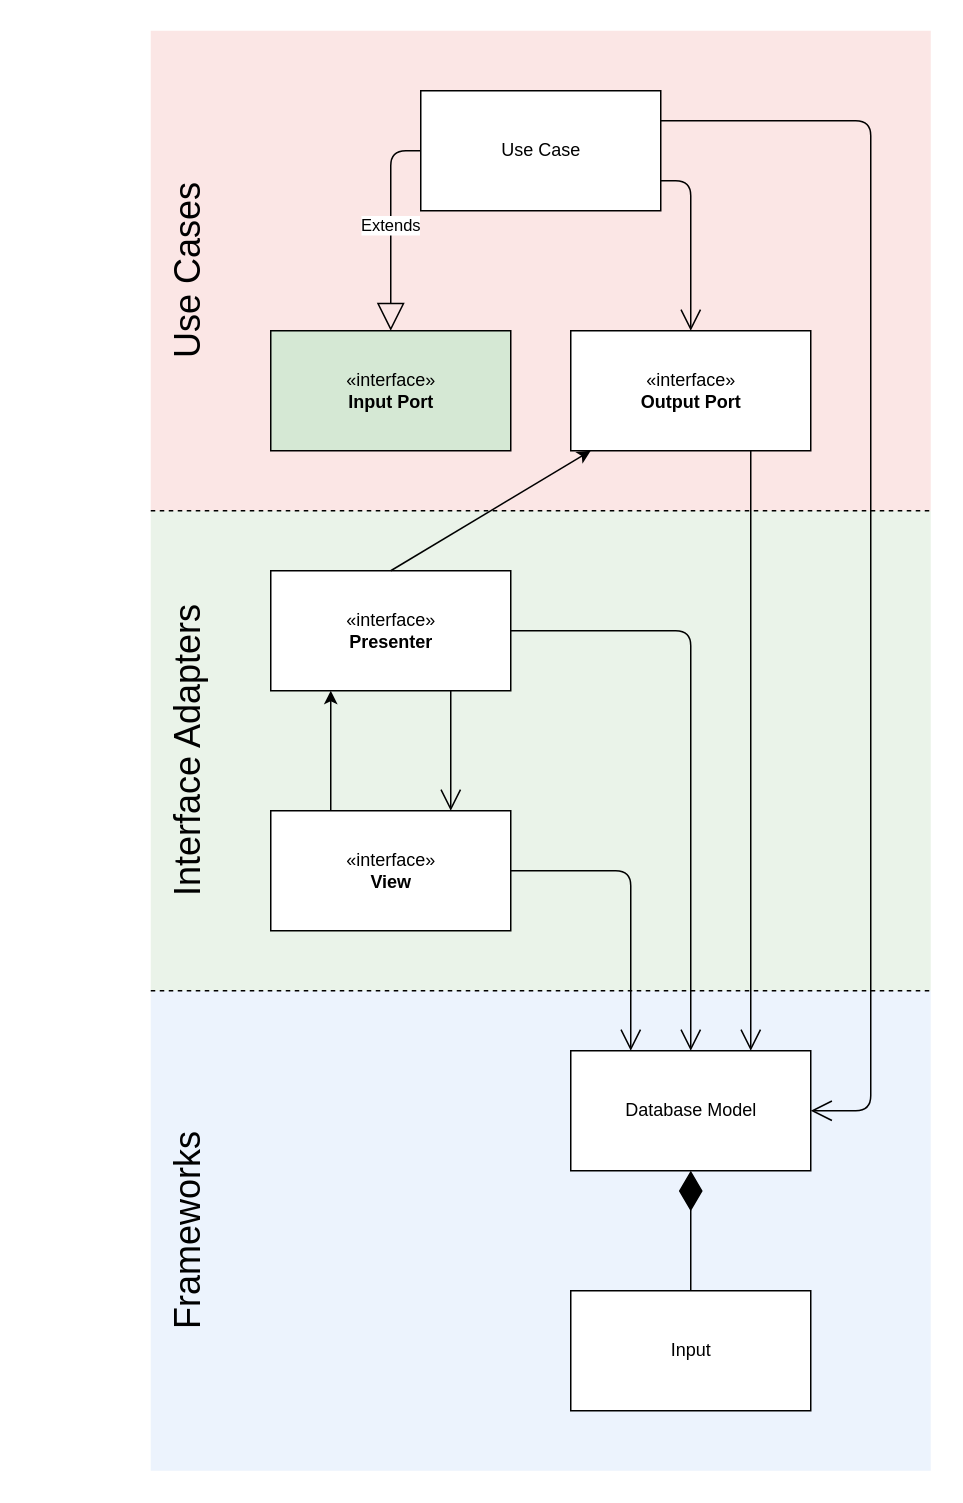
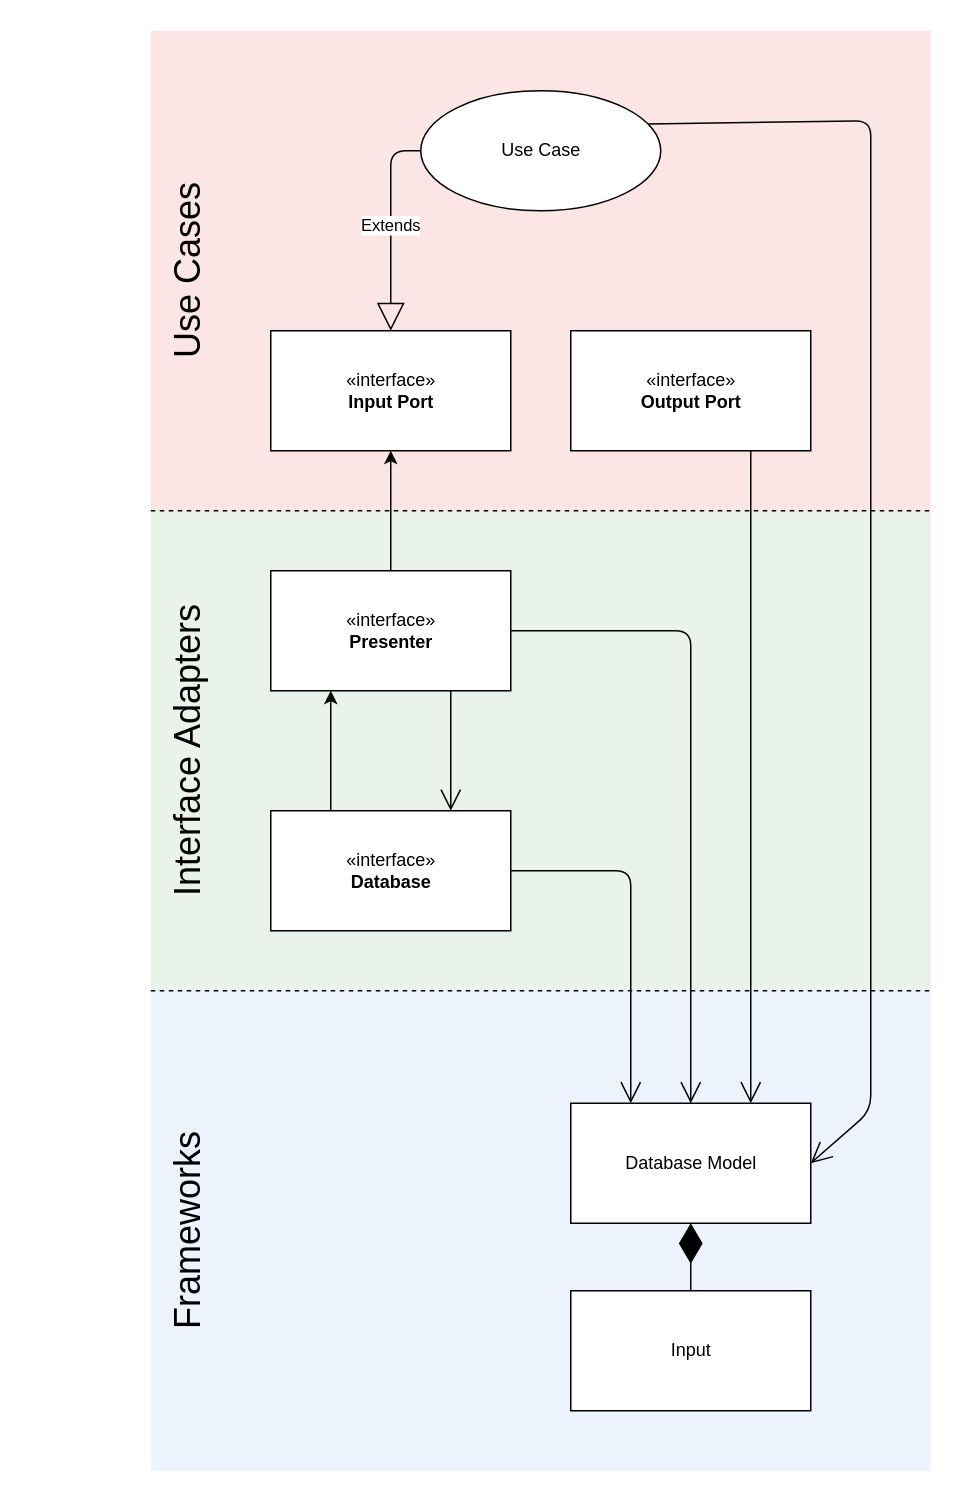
node "Use Case": shape rectangle -> ellipse
edge "Use Case" -> "«interface» Output Port": removed
node "«interface» Input Port": fillcolor #d5e8d4 -> #ffffff
edge "«interface» Presenter" -> "«interface» Output Port": now "«interface» Presenter" -> "«interface» Input Port"
node "«interface» View": label "«interface» View" -> "«interface» Database"
node "Database Model": moved (691, 1111) -> (691, 1163)
